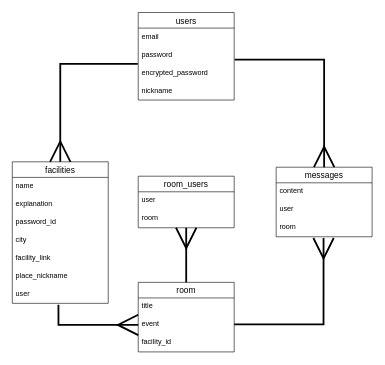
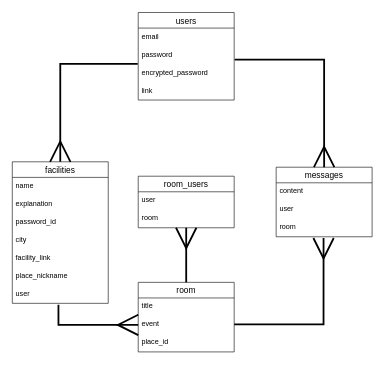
node "nickname": label "nickname" -> "link"
node "facility_id": label "facility_id" -> "place_id"
